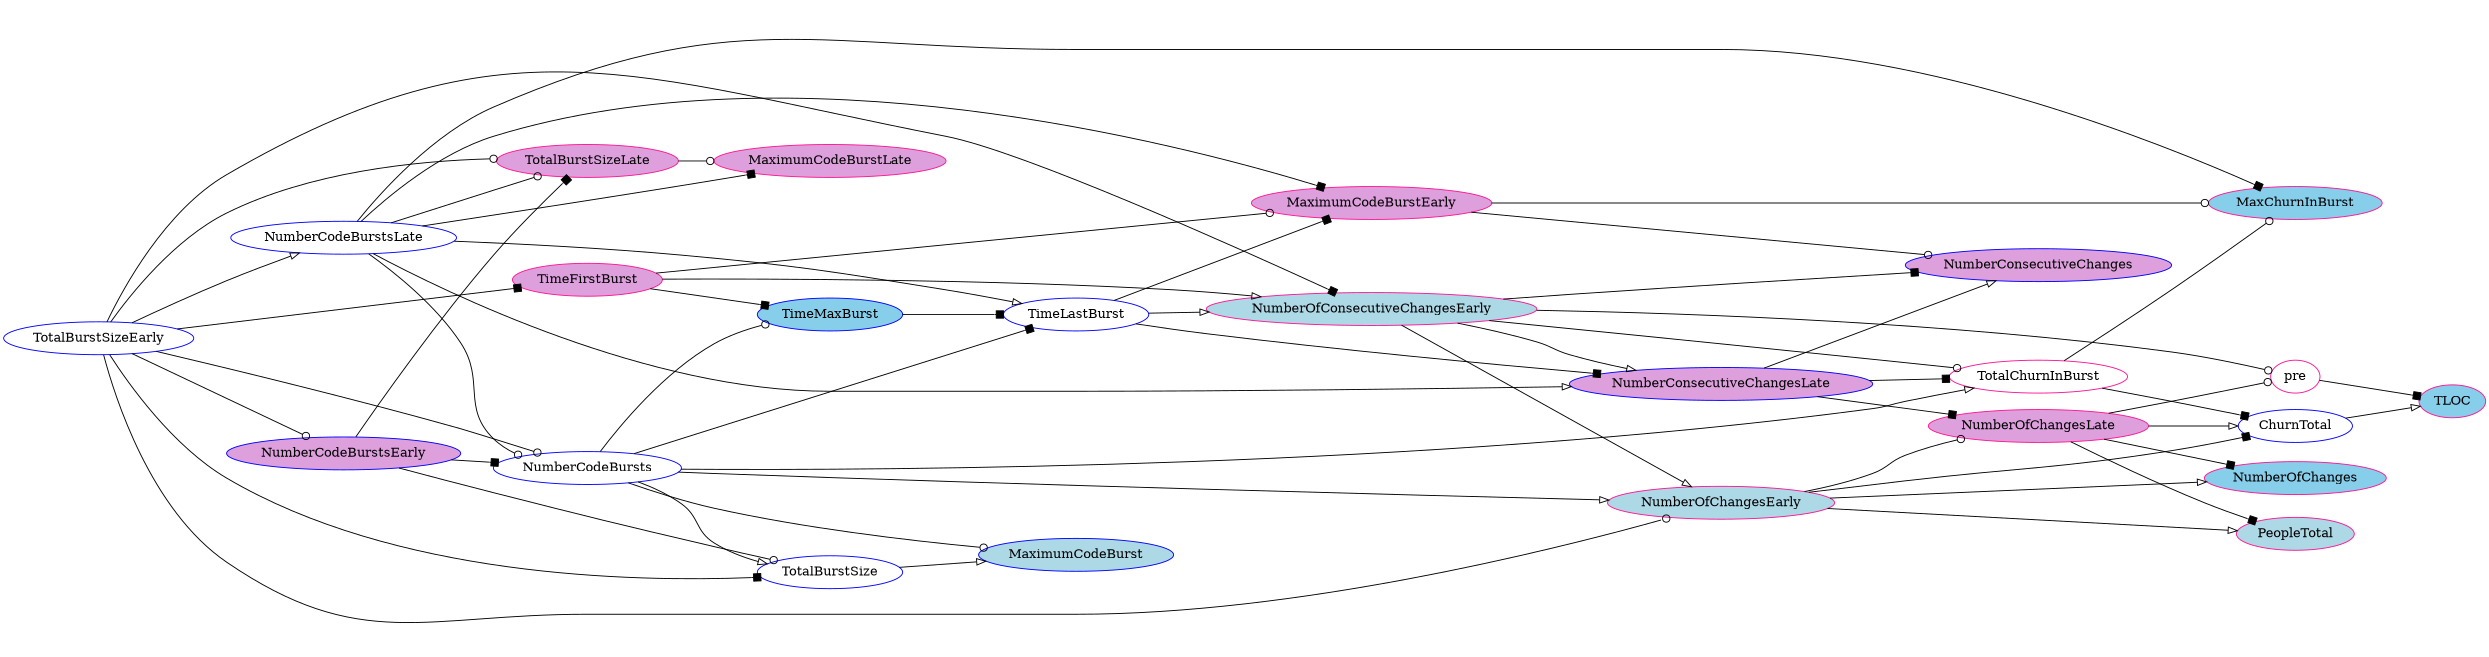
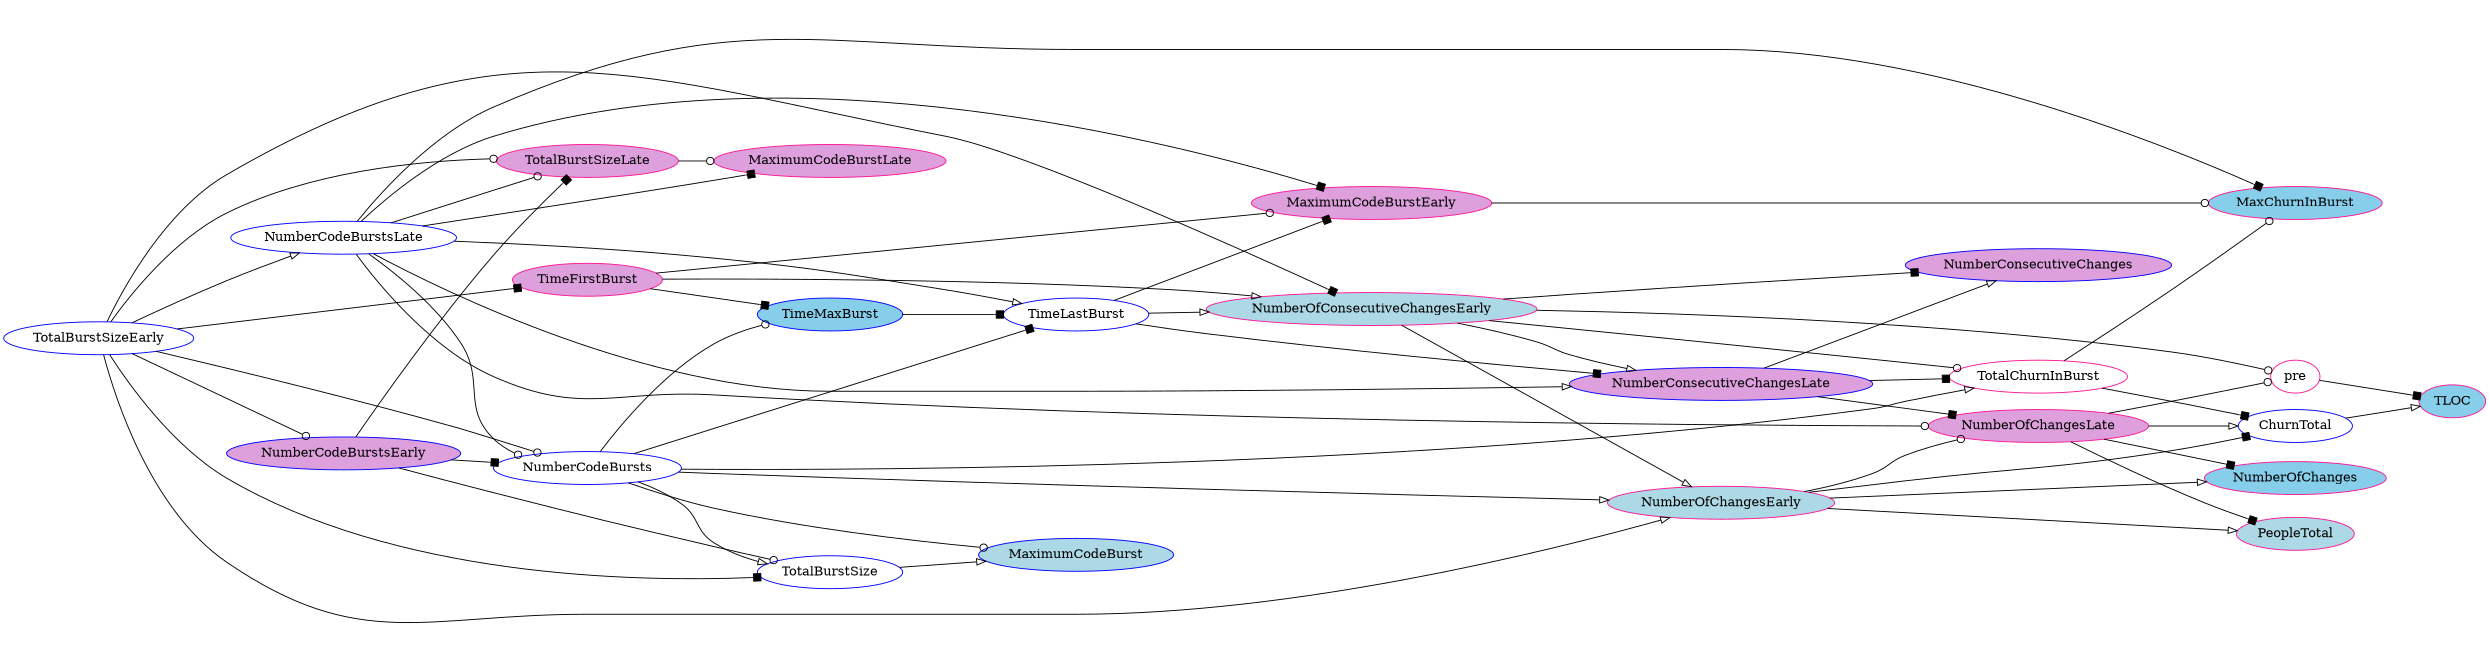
edge "MaximumCodeBurstEarly" -> "NumberConsecutiveChanges": removed
edge "NumberCodeBurstsLate" -> "NumberOfChangesLate": added
edge "TotalBurstSizeEarly" -> "NumberOfChangesEarly": arrowhead odot -> onormal
